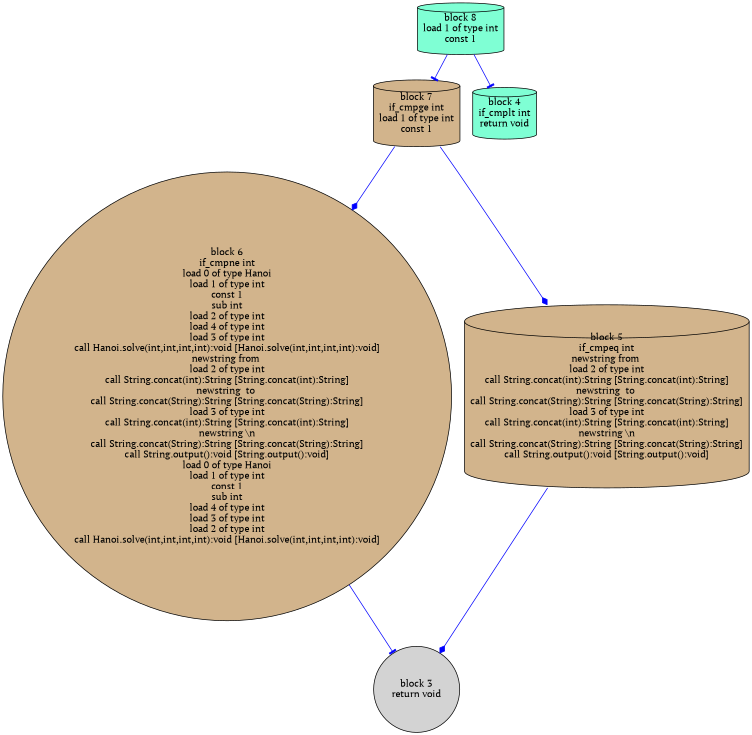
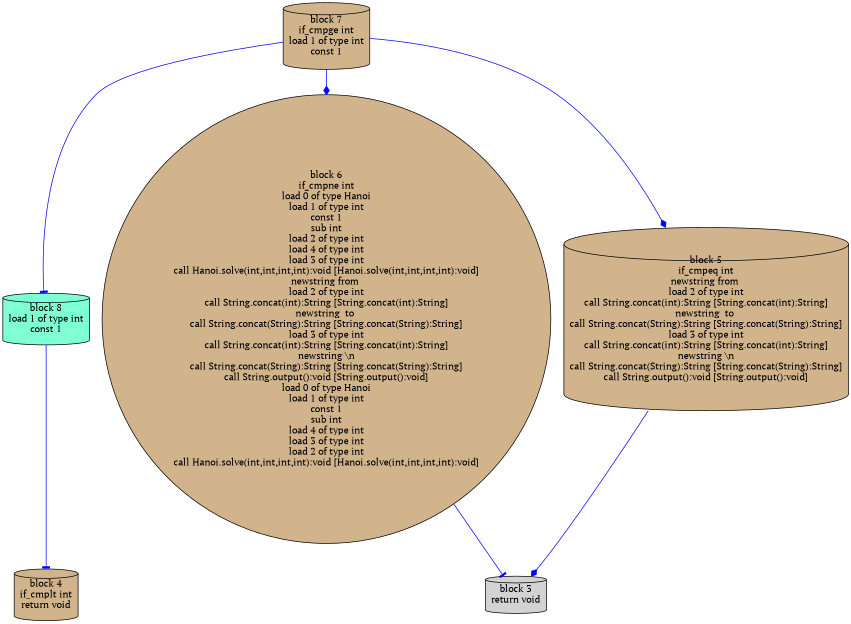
edge "block 8 load 1 of type int const 1" -> "block 7 if_cmpge int load 1 of type int const 1": reversed
node "block 4 if_cmplt int return void": fillcolor aquamarine -> tan
node "block 3 return void": shape circle -> cylinder
